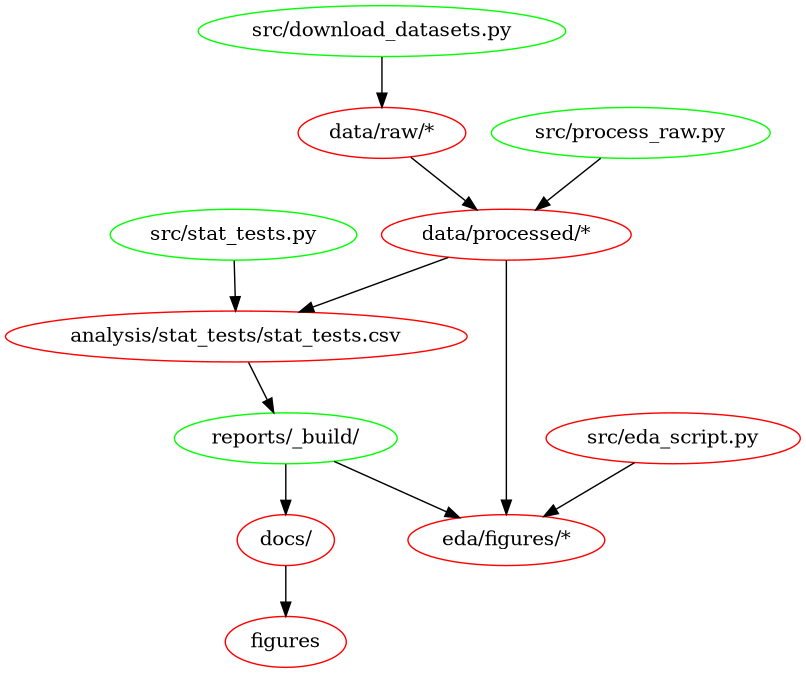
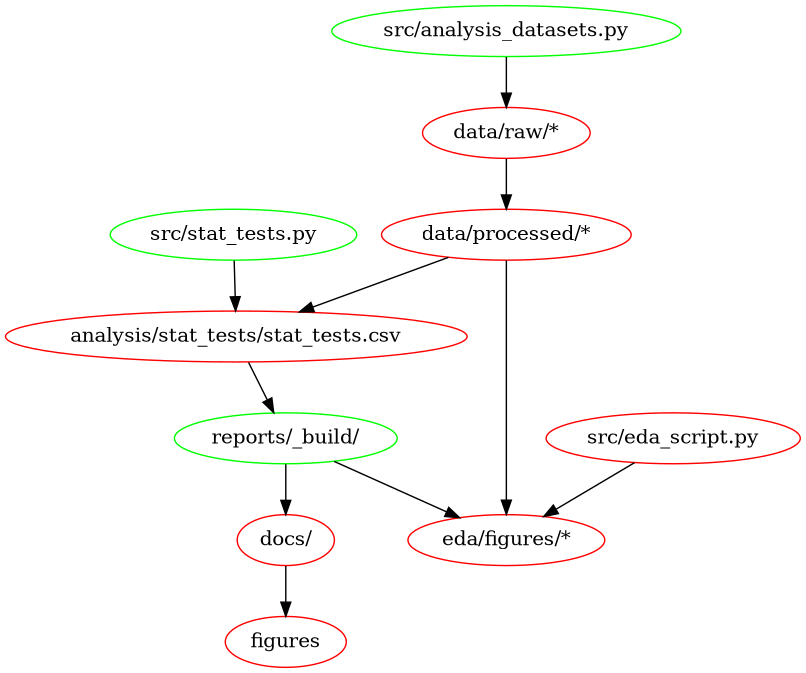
node "src/download_datasets.py": label "src/download_datasets.py" -> "src/analysis_datasets.py"
node "src/process_raw.py": removed
